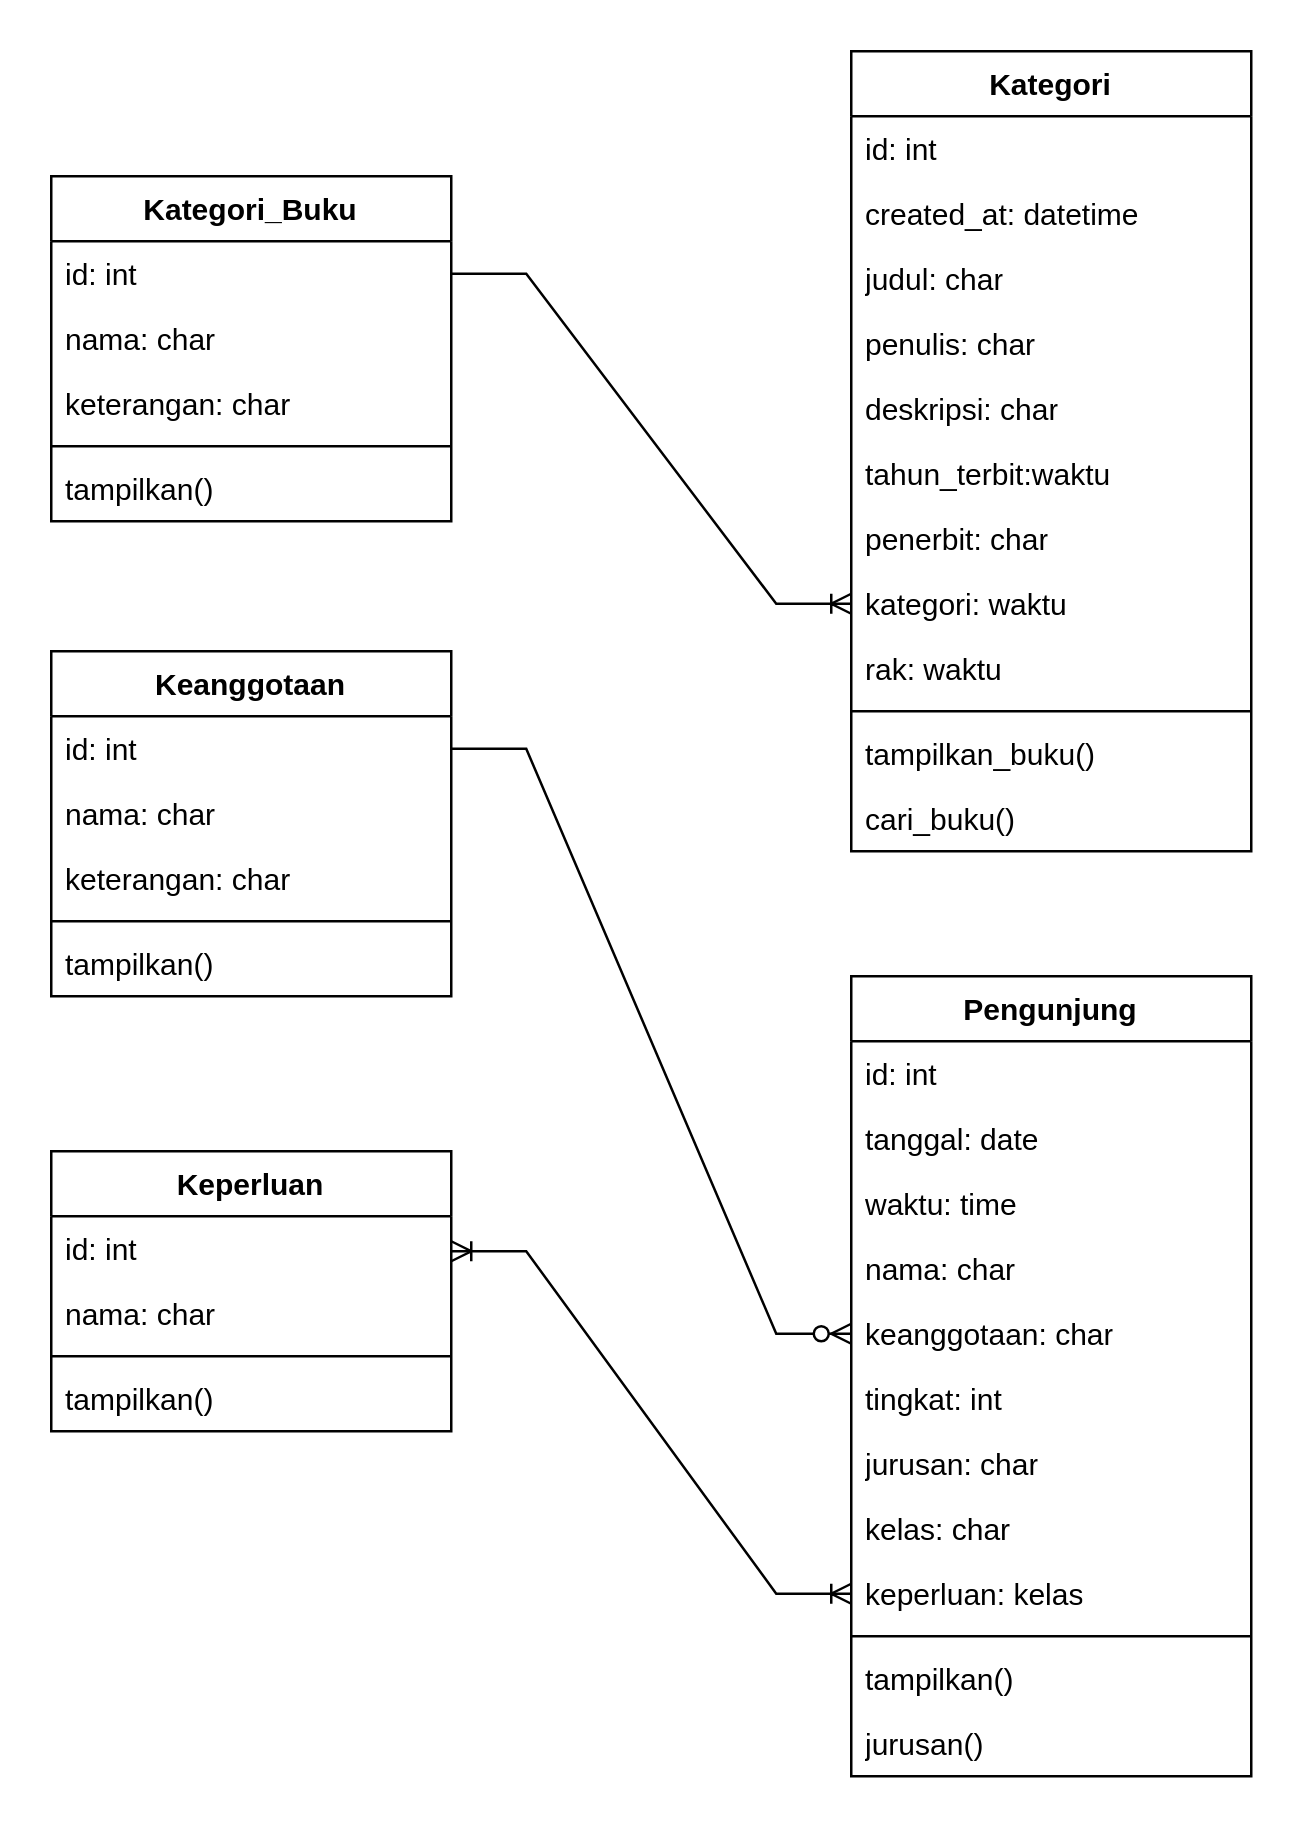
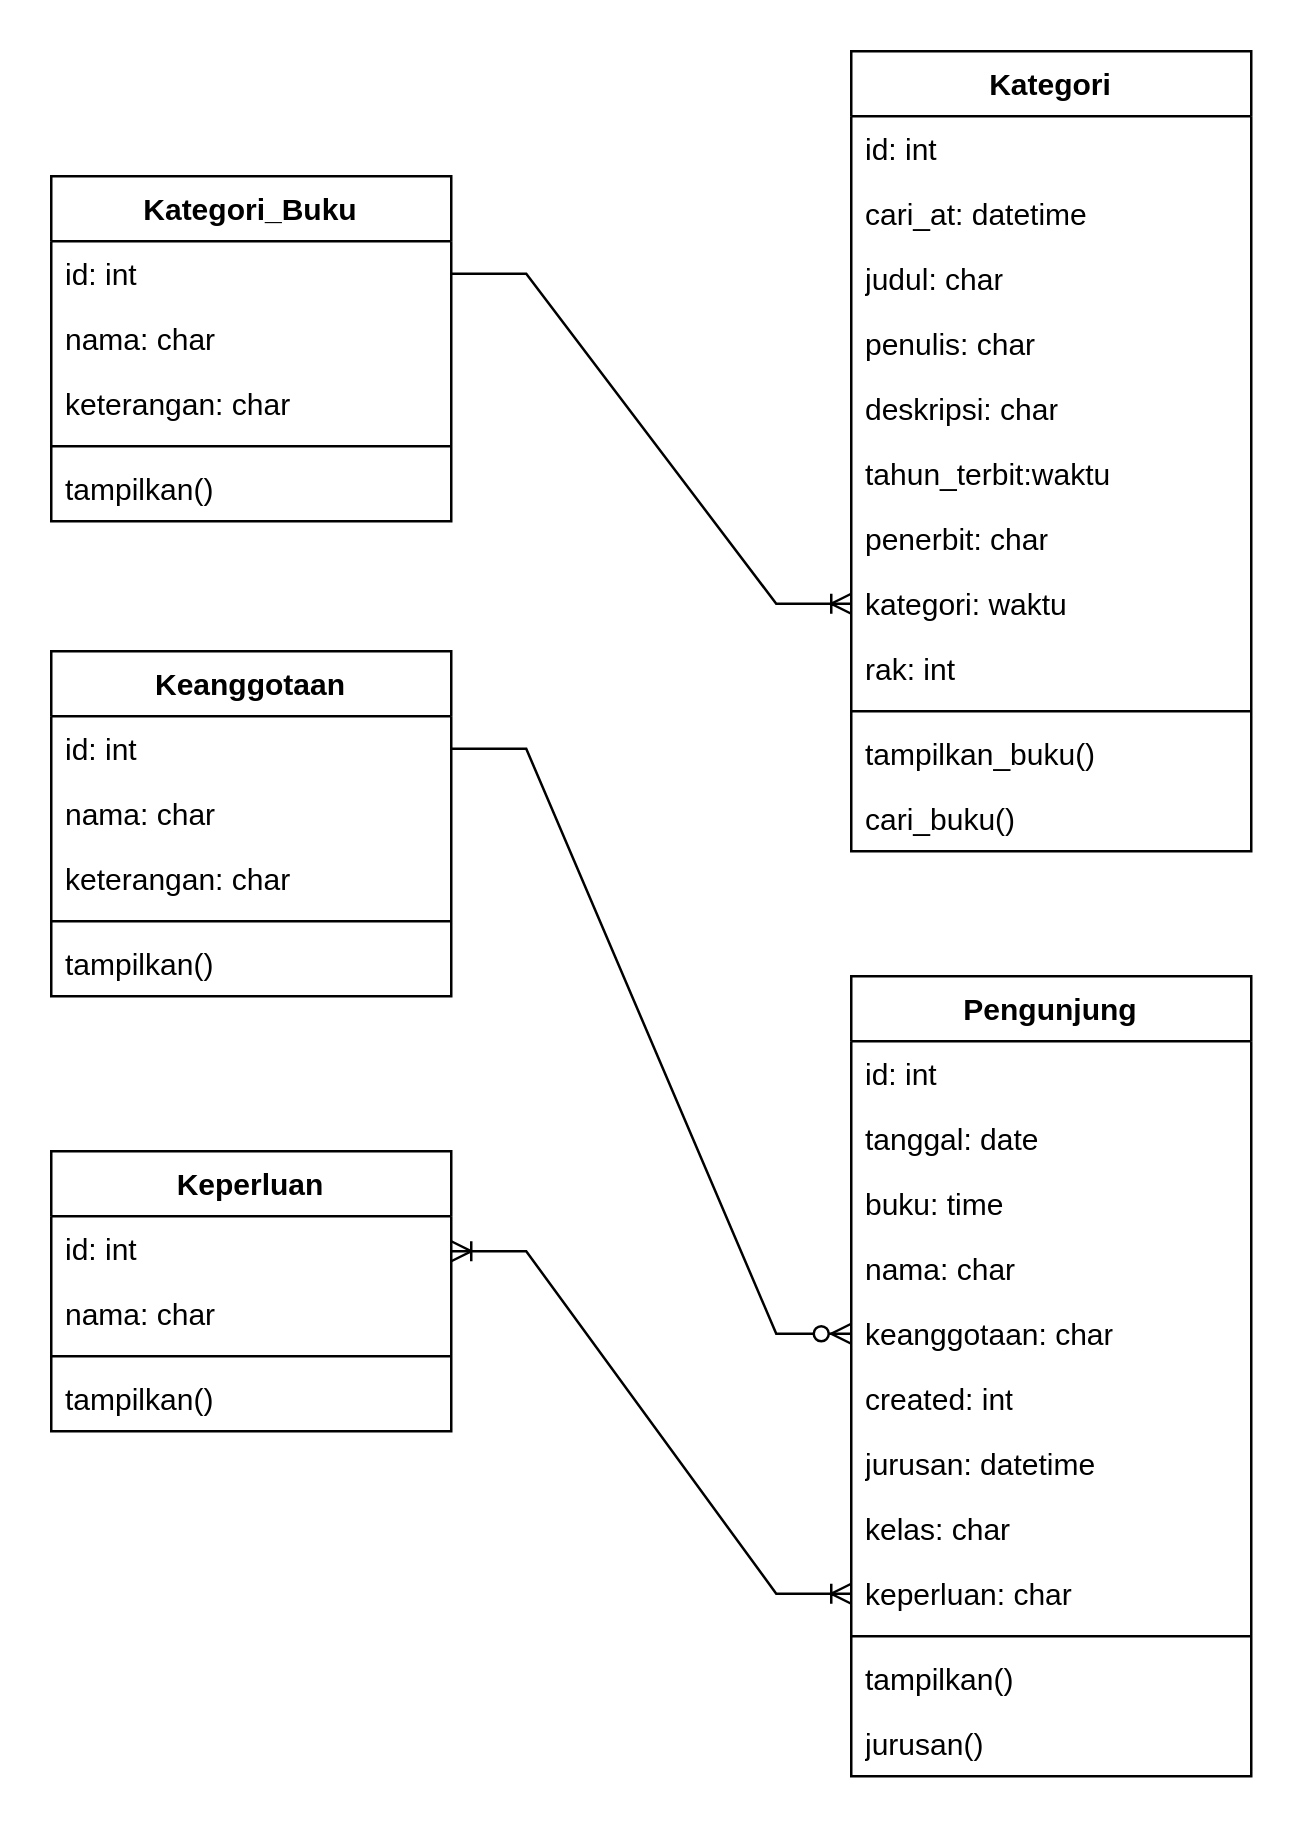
node "created_at: datetime": label "created_at: datetime" -> "cari_at: datetime"
node "rak: waktu": label "rak: waktu" -> "rak: int"
node "waktu: time": label "waktu: time" -> "buku: time"
node "tingkat: int": label "tingkat: int" -> "created: int"
node "jurusan: char": label "jurusan: char" -> "jurusan: datetime"
node "keperluan: kelas": label "keperluan: kelas" -> "keperluan: char"
